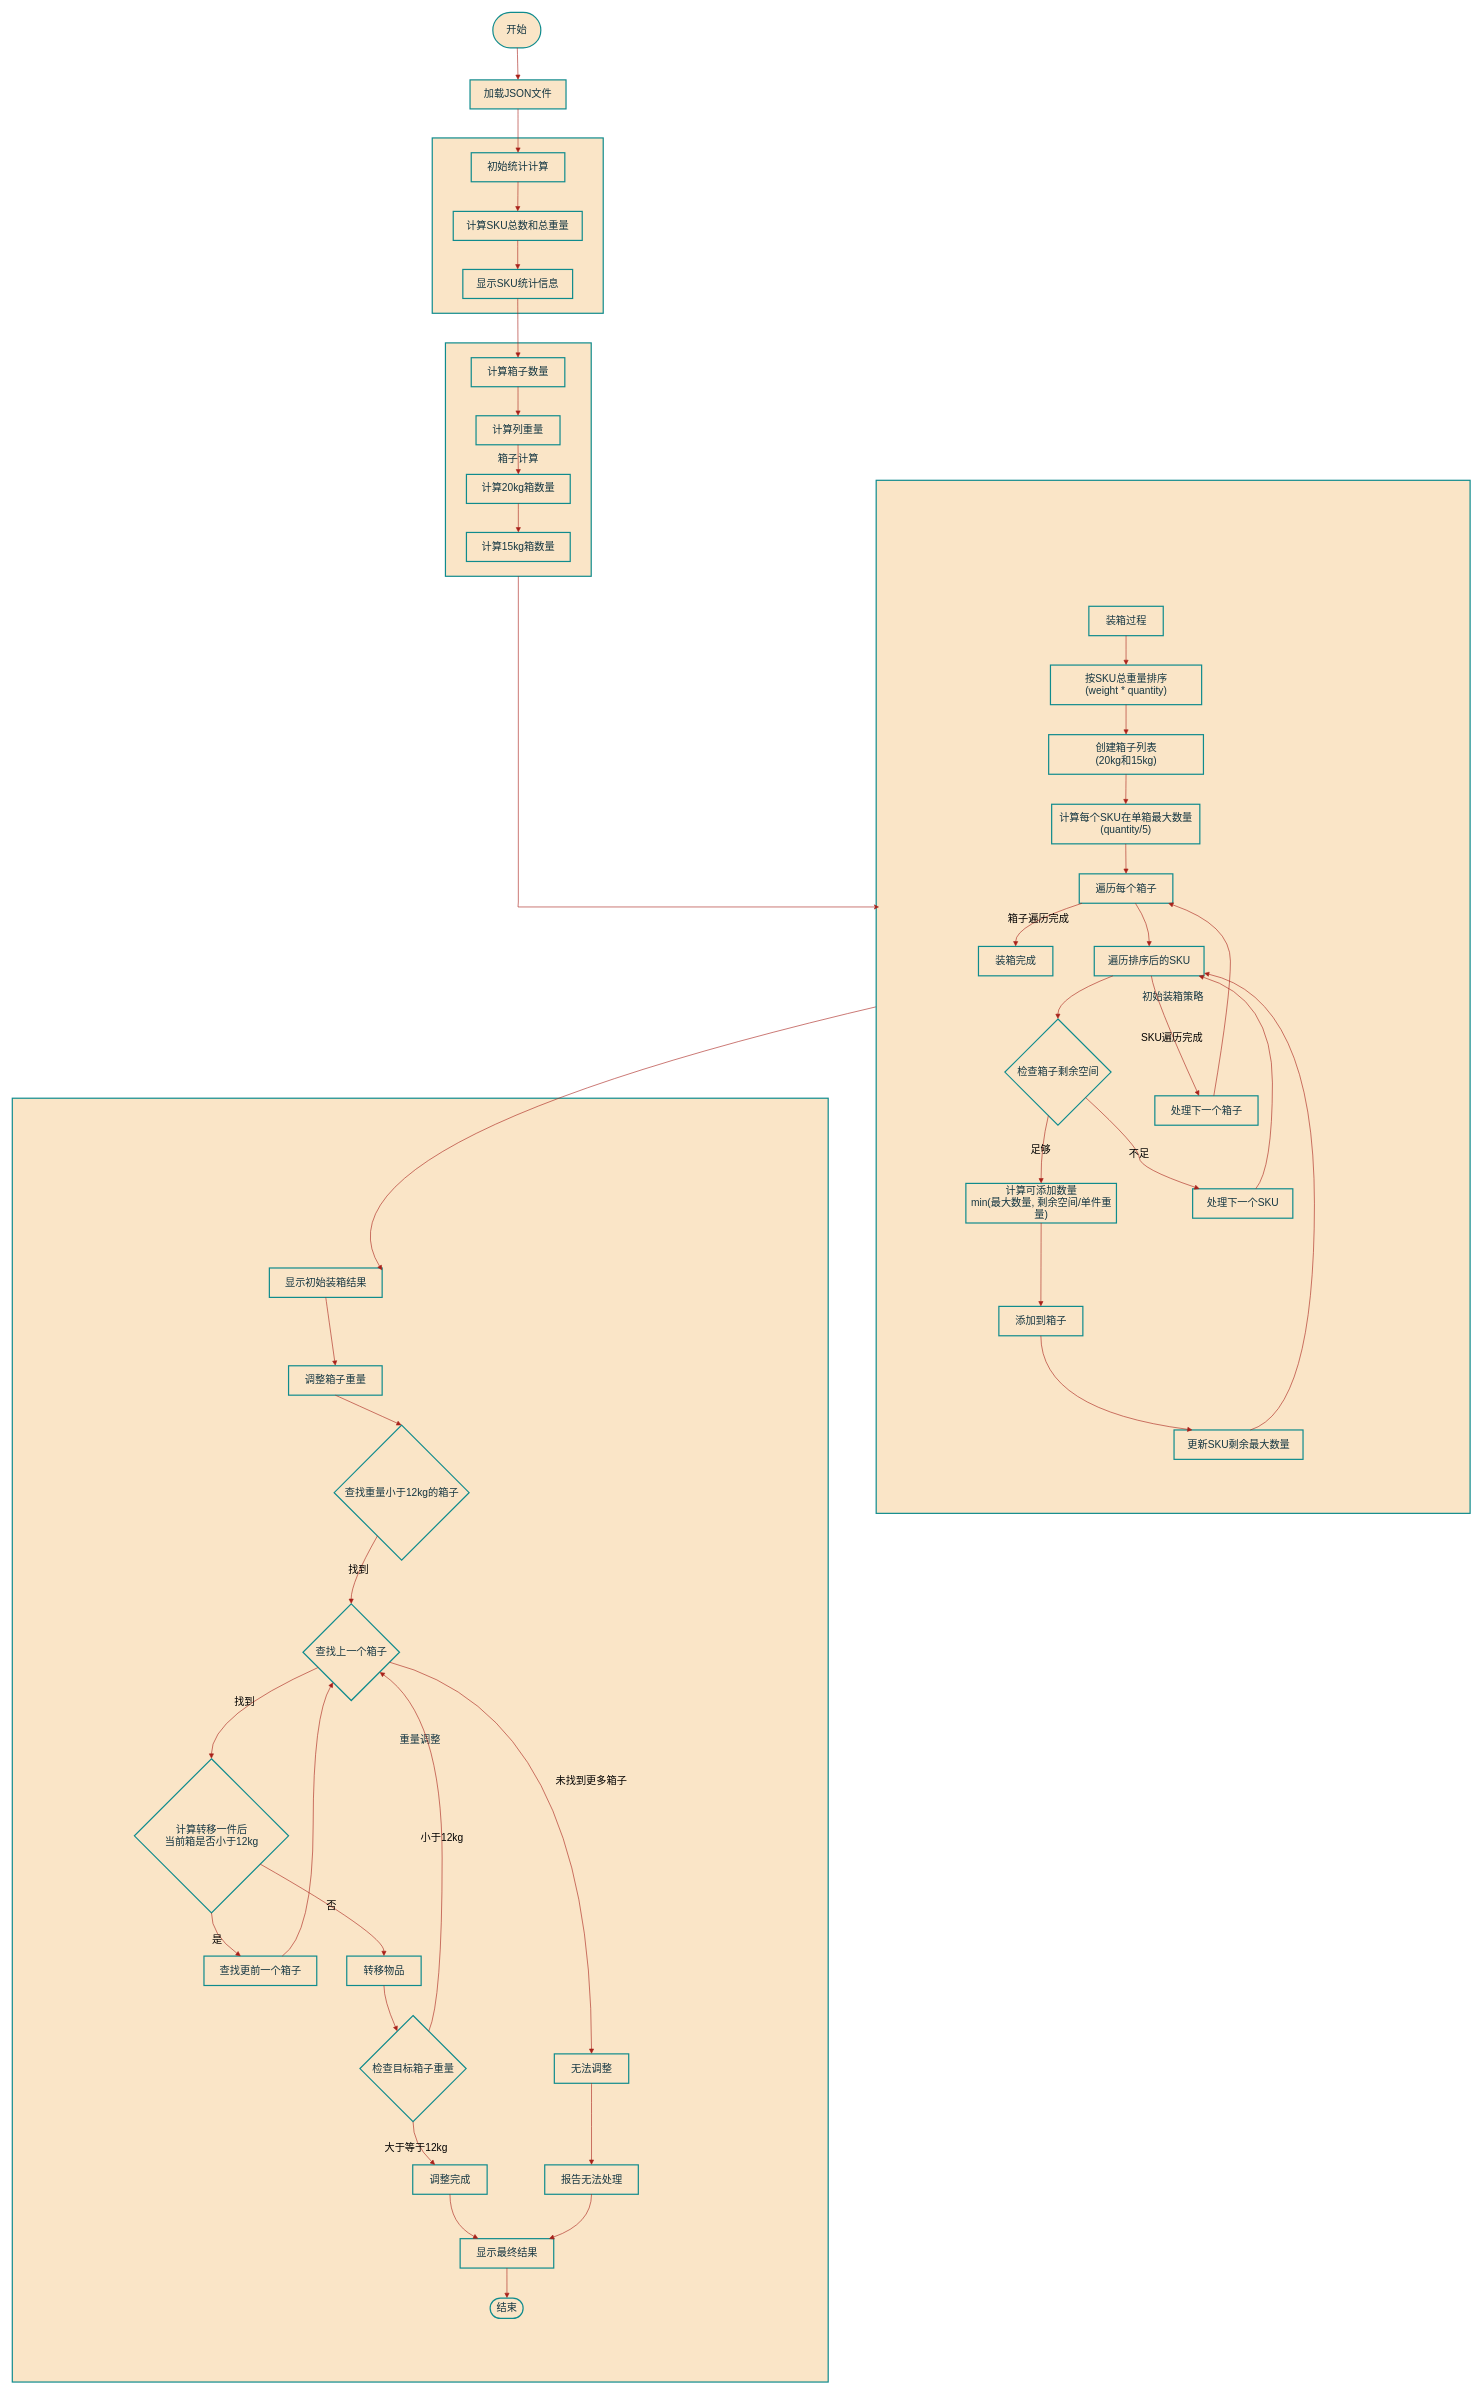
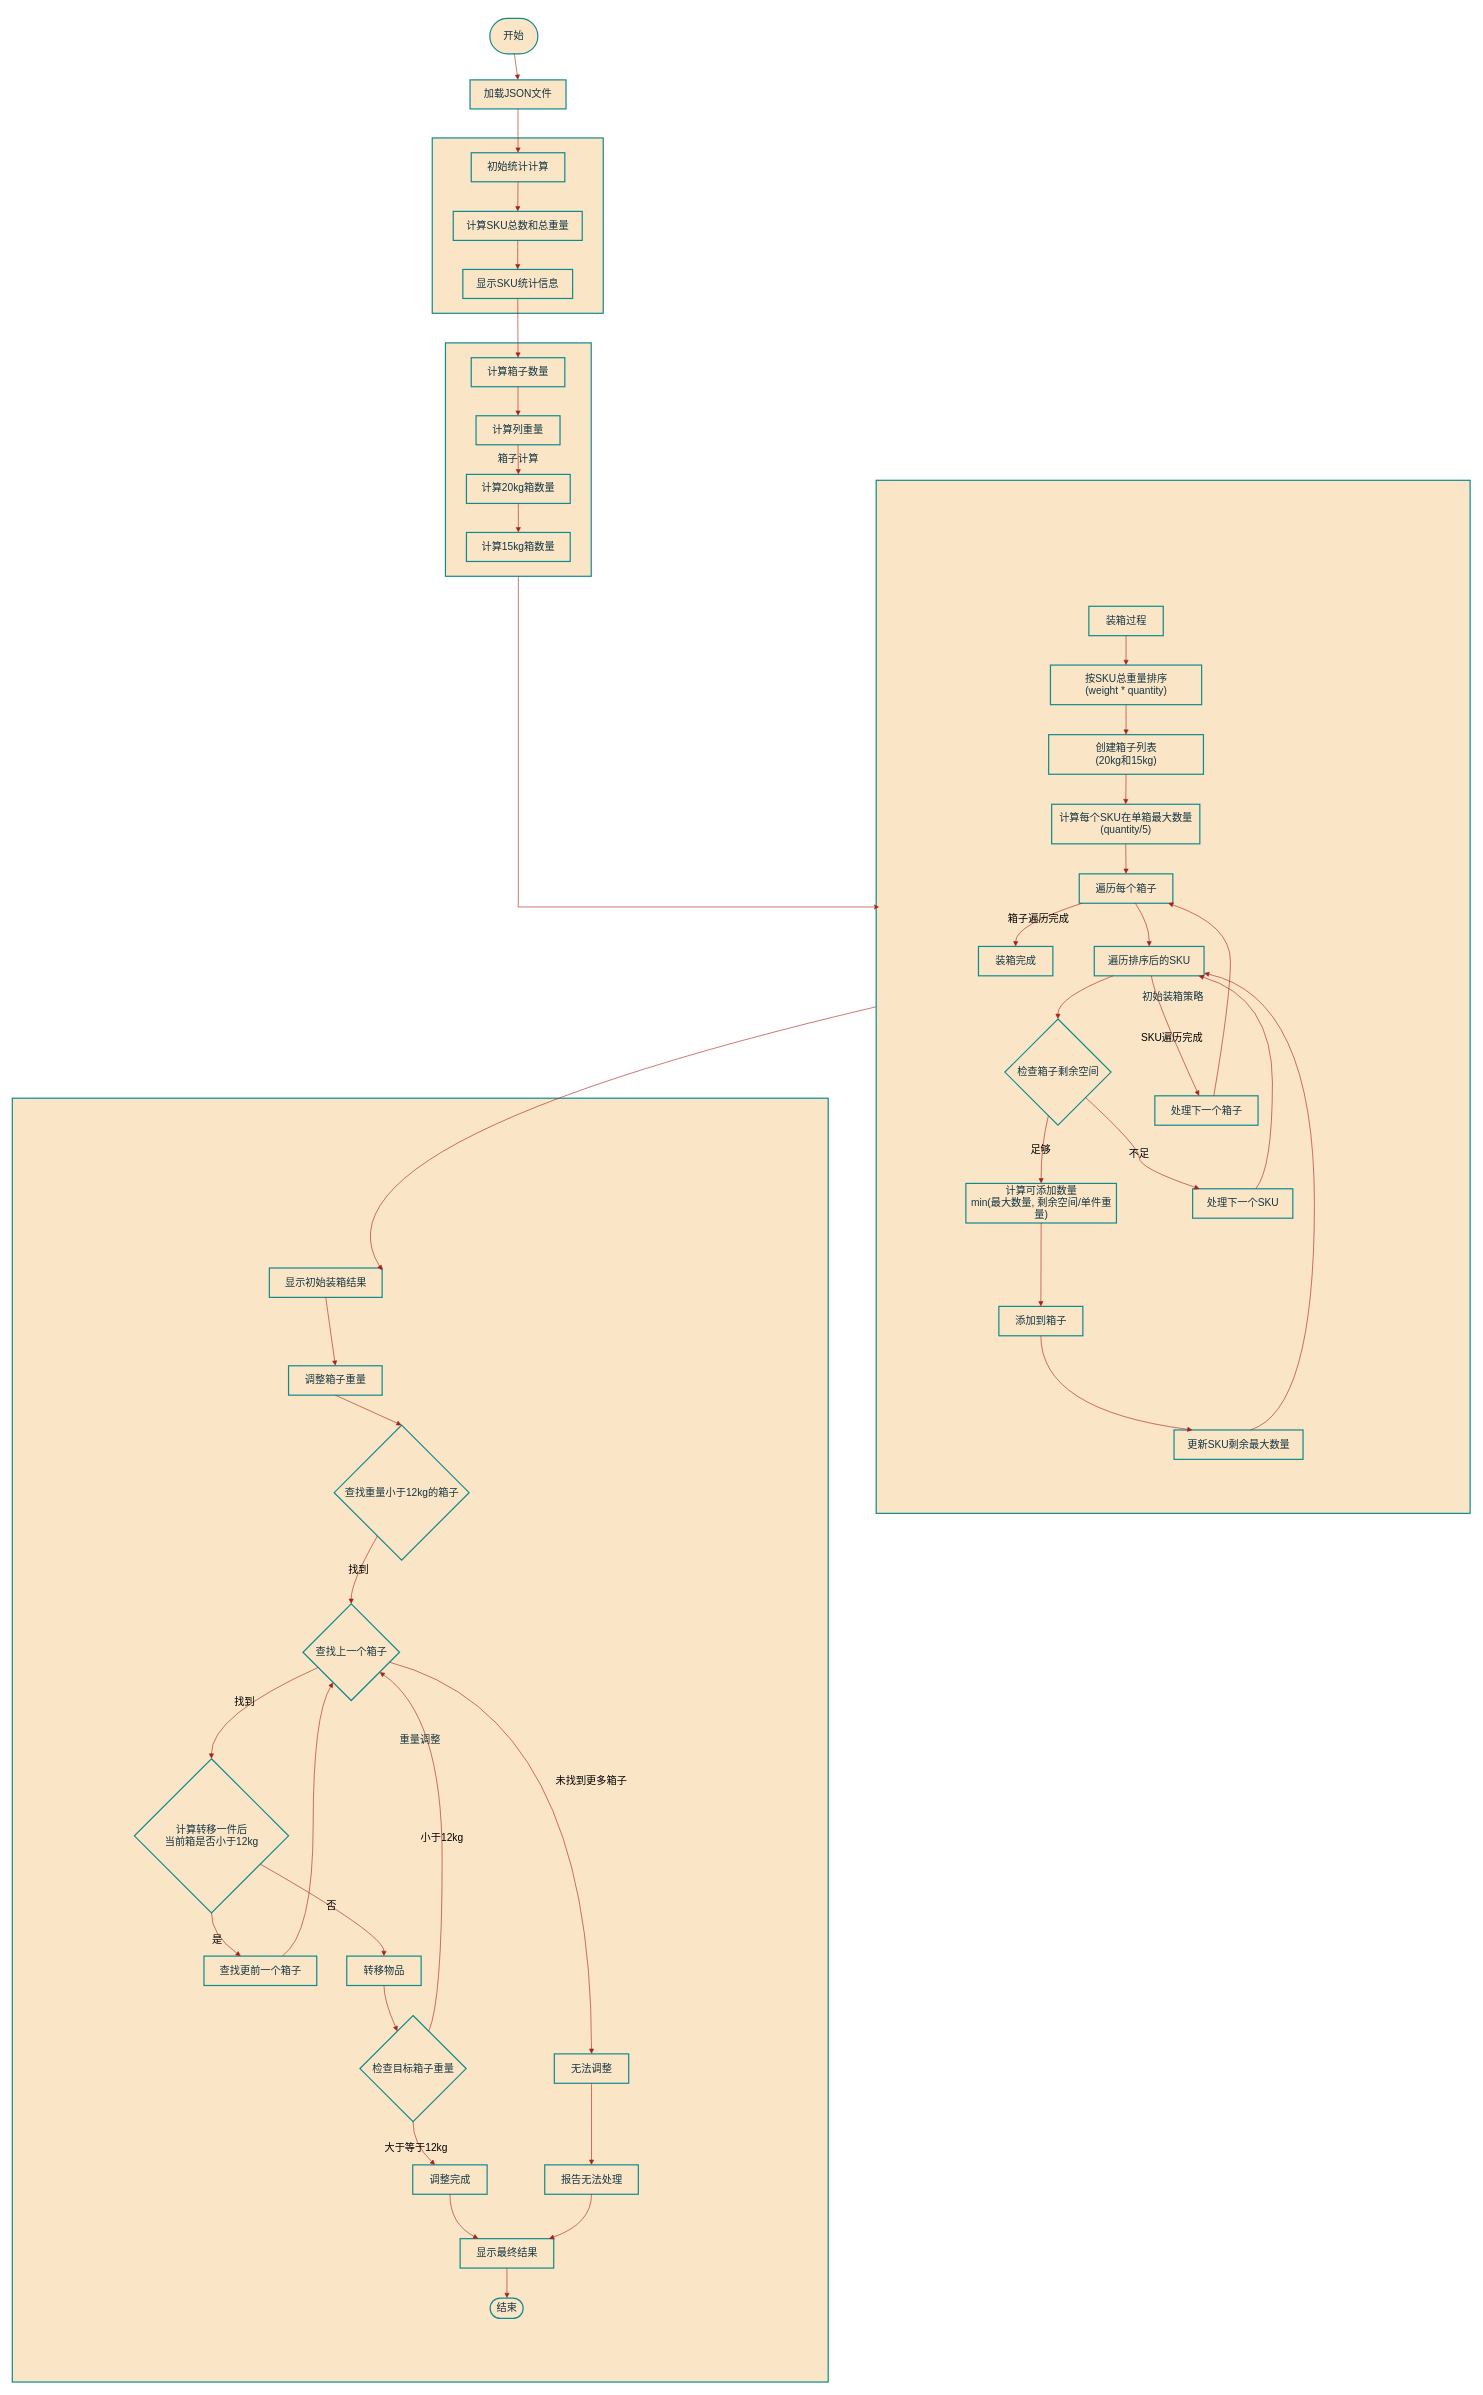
node "开始": moved (517, 30) -> (514, 36)
